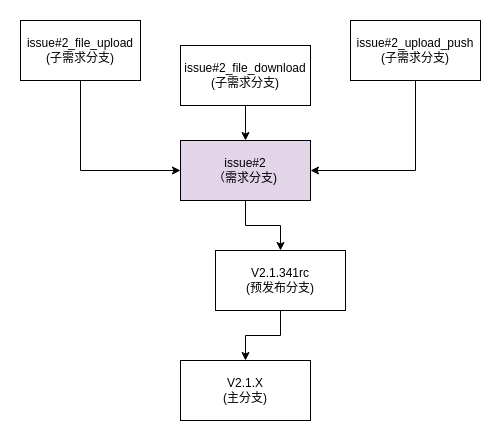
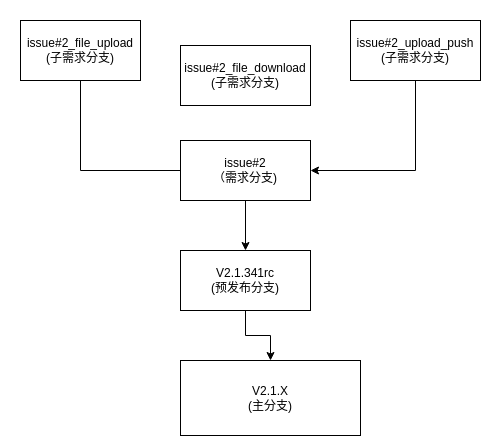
edge "issue#2_file_download (子需求分支)" -> "issue#2 （需求分支)": removed
edge "issue#2_file_upload (子需求分支)" -> "issue#2 （需求分支)": arrowhead classic -> none
node "issue#2 （需求分支)": fillcolor #e1d5e7 -> #ffffff
node "V2.1.341rc (预发布分支)": moved (281, 281) -> (246, 281)
node "V2.1.X (主分支)": size 130x60 -> 180x75
